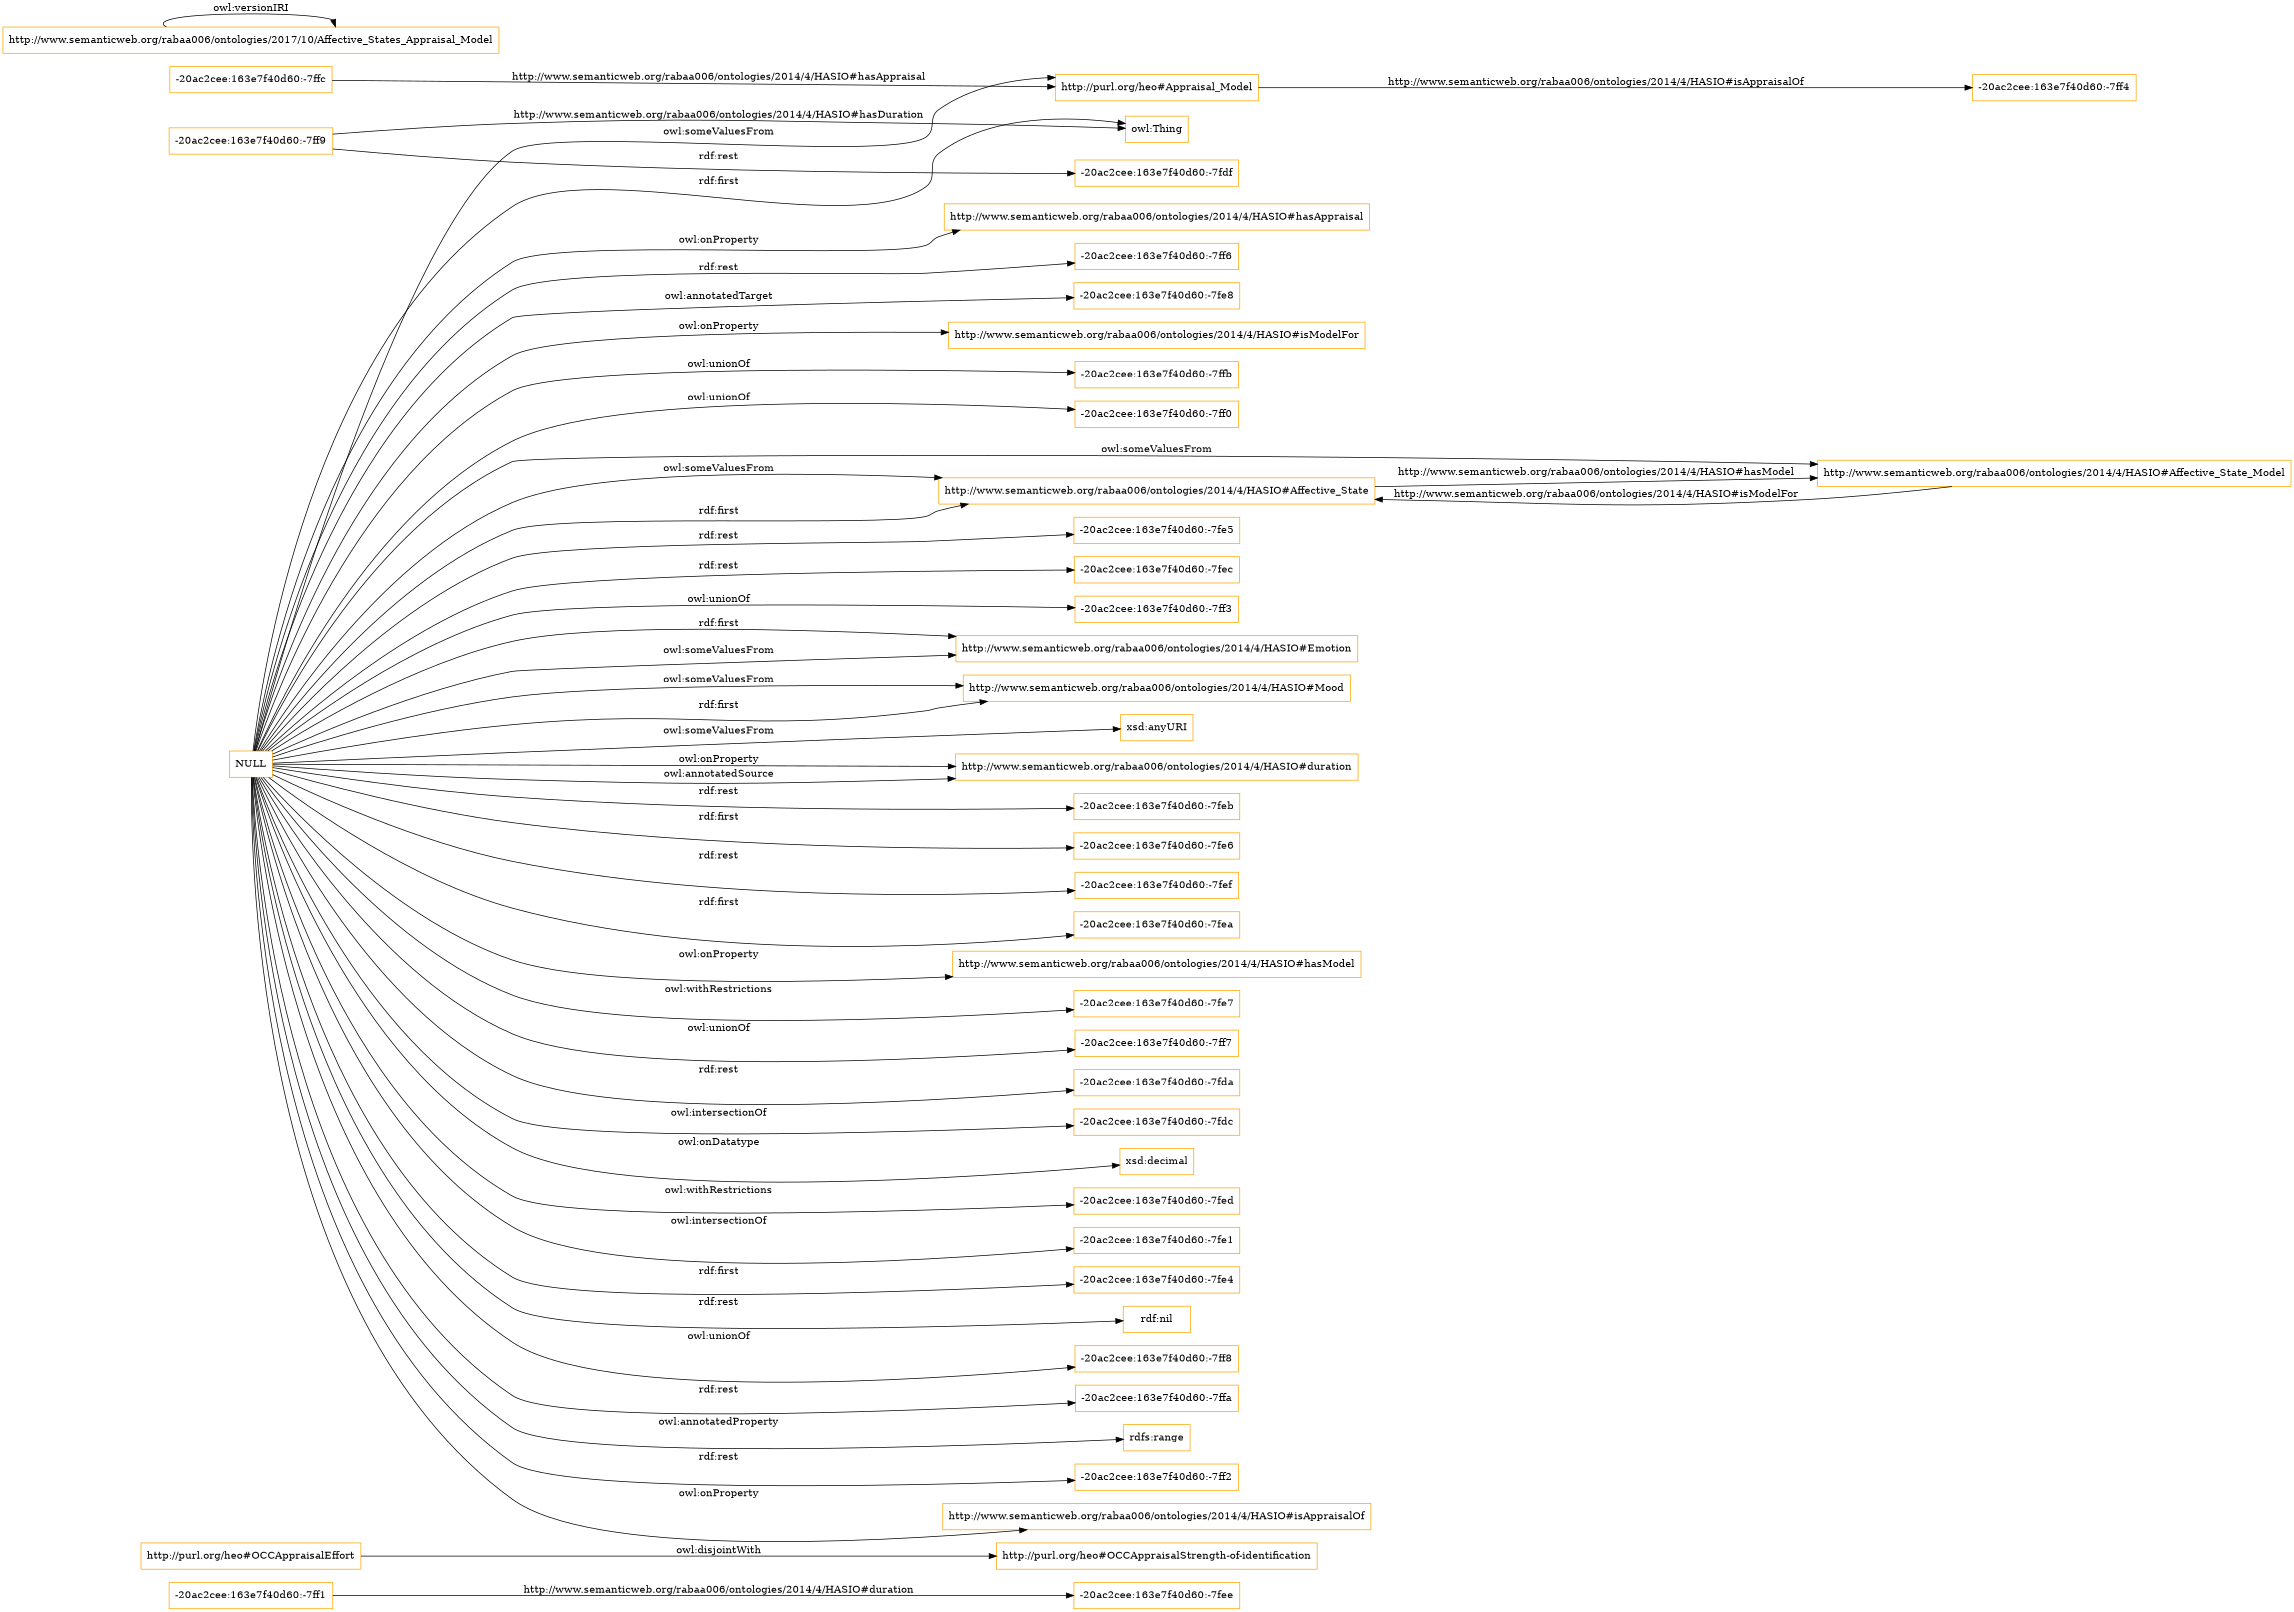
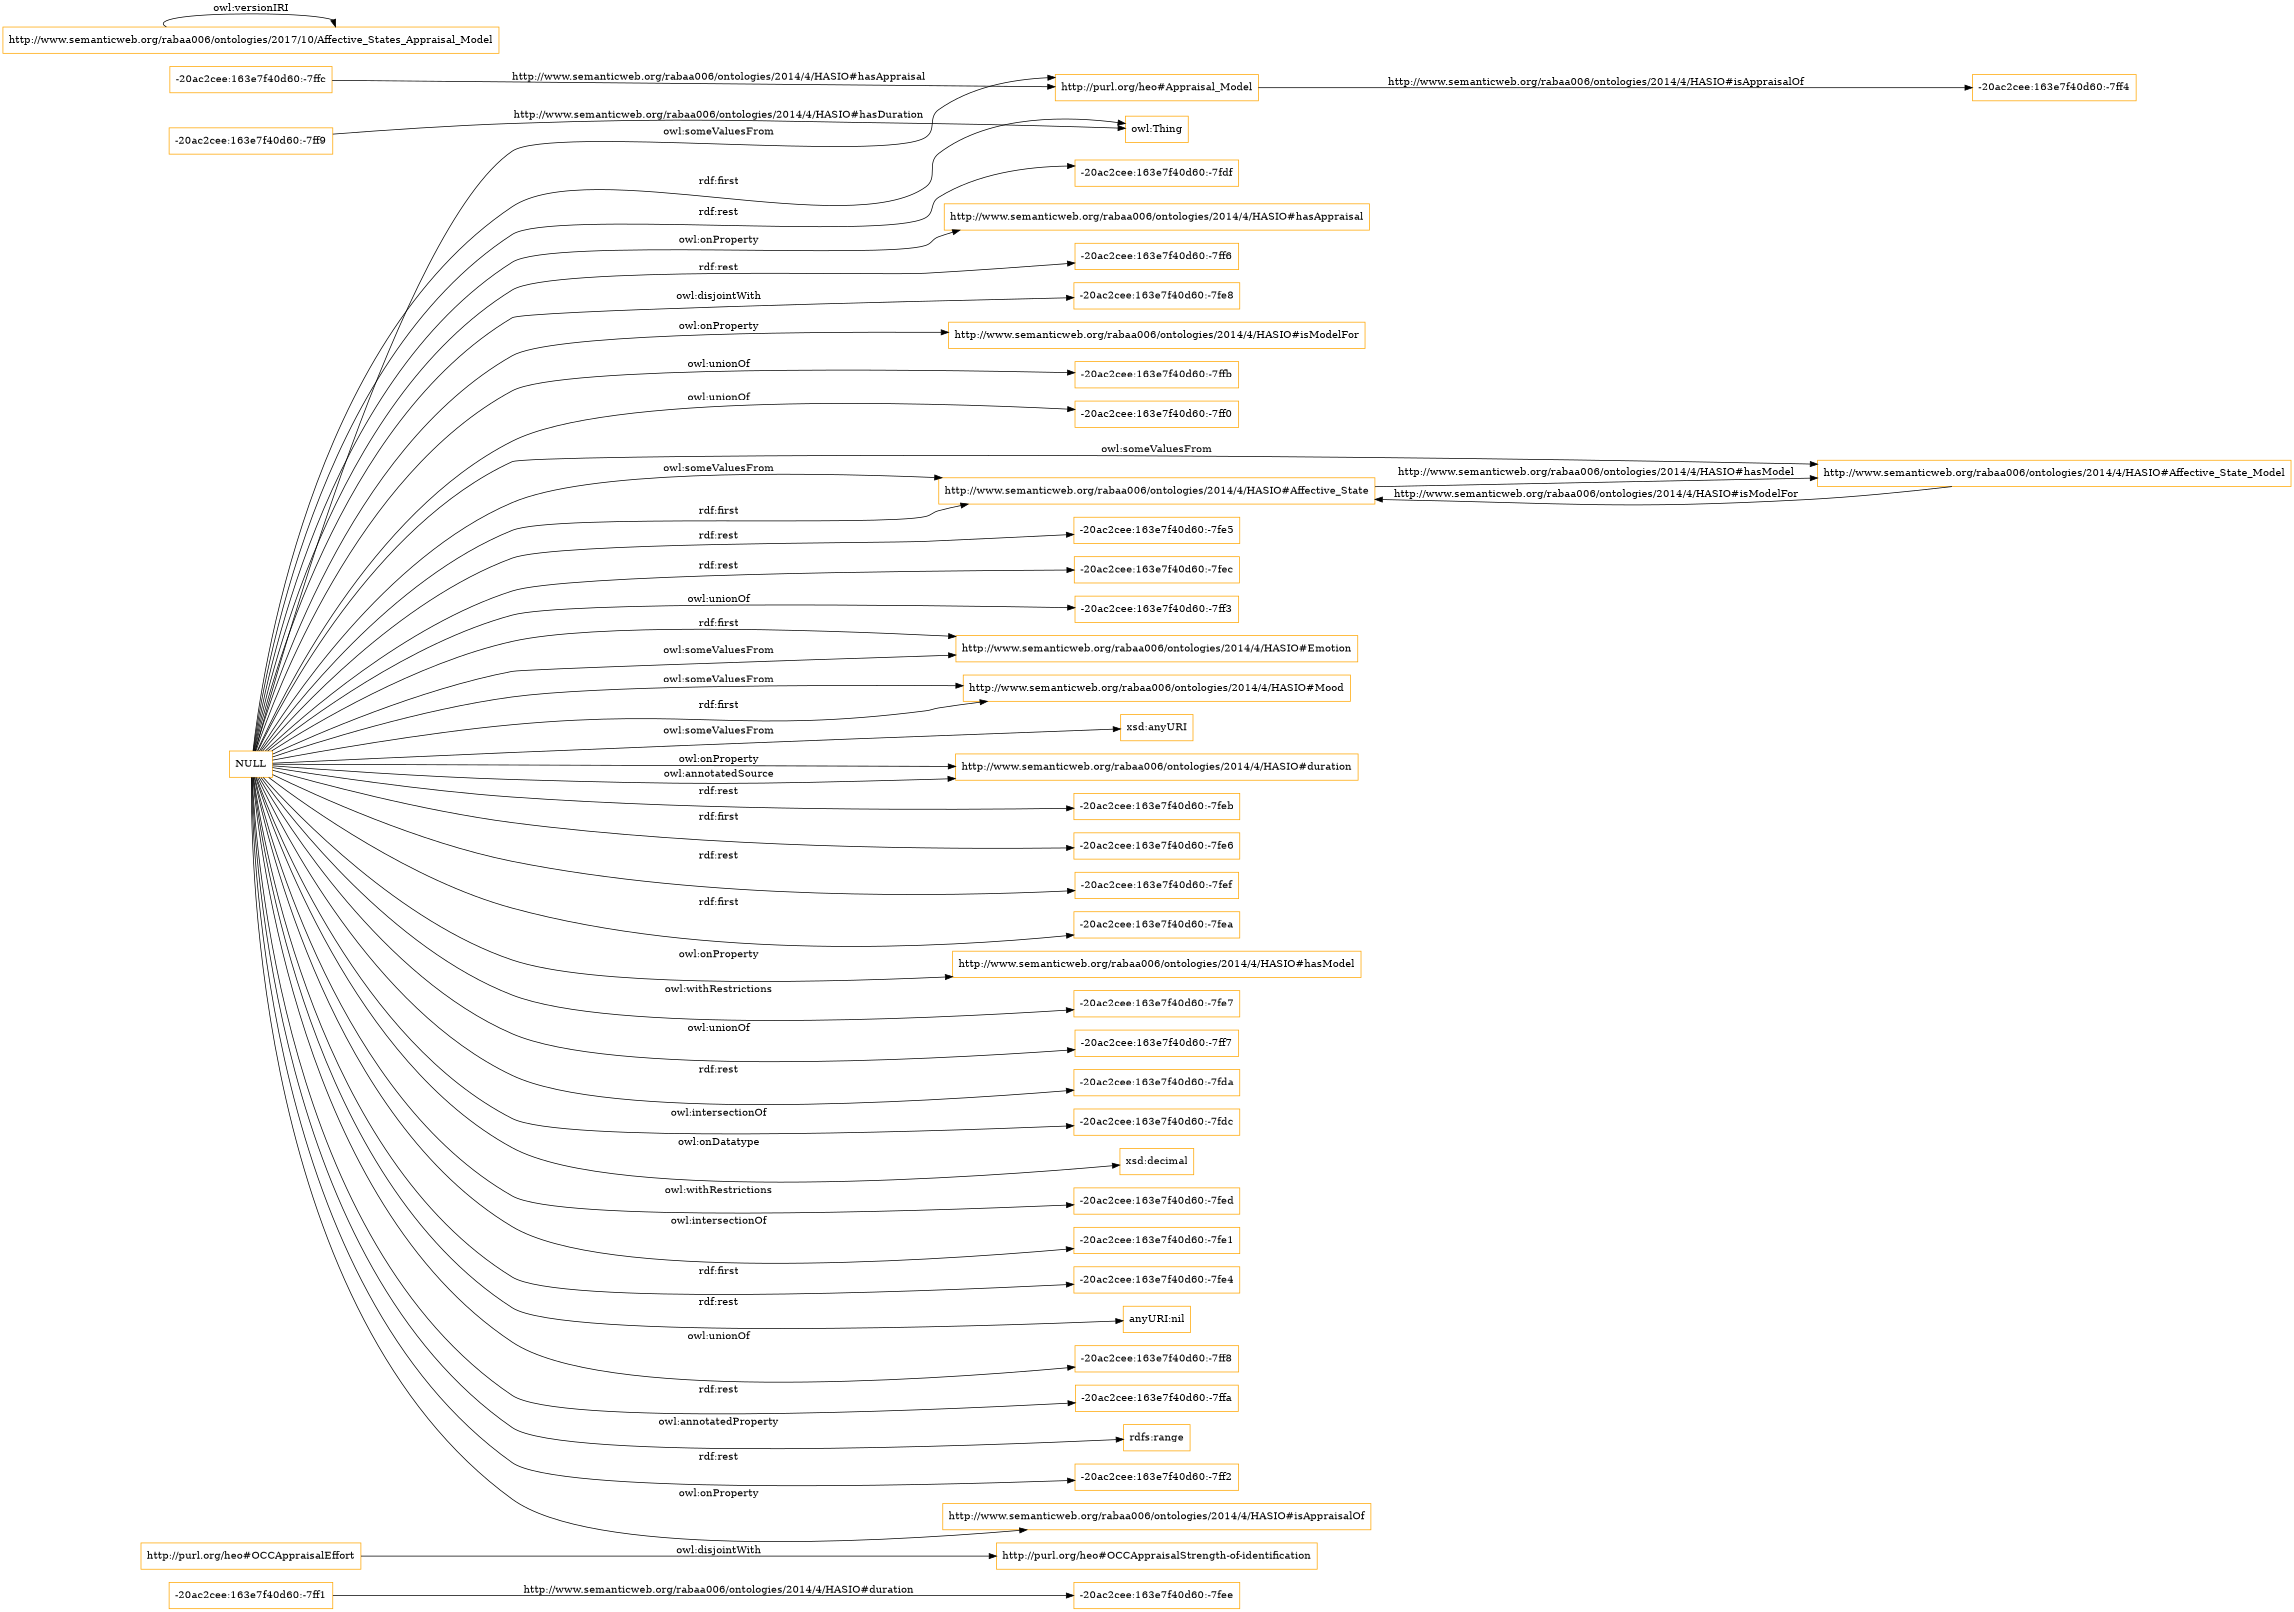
edge "-20ac2cee:163e7f40d60:-7ff9" -> "-20ac2cee:163e7f40d60:-7fdf": now "NULL" -> "-20ac2cee:163e7f40d60:-7fdf"
edge "NULL" -> "-20ac2cee:163e7f40d60:-7fe8": label "owl:annotatedTarget" -> "owl:disjointWith"
node "rdf:nil": label "rdf:nil" -> "anyURI:nil"
